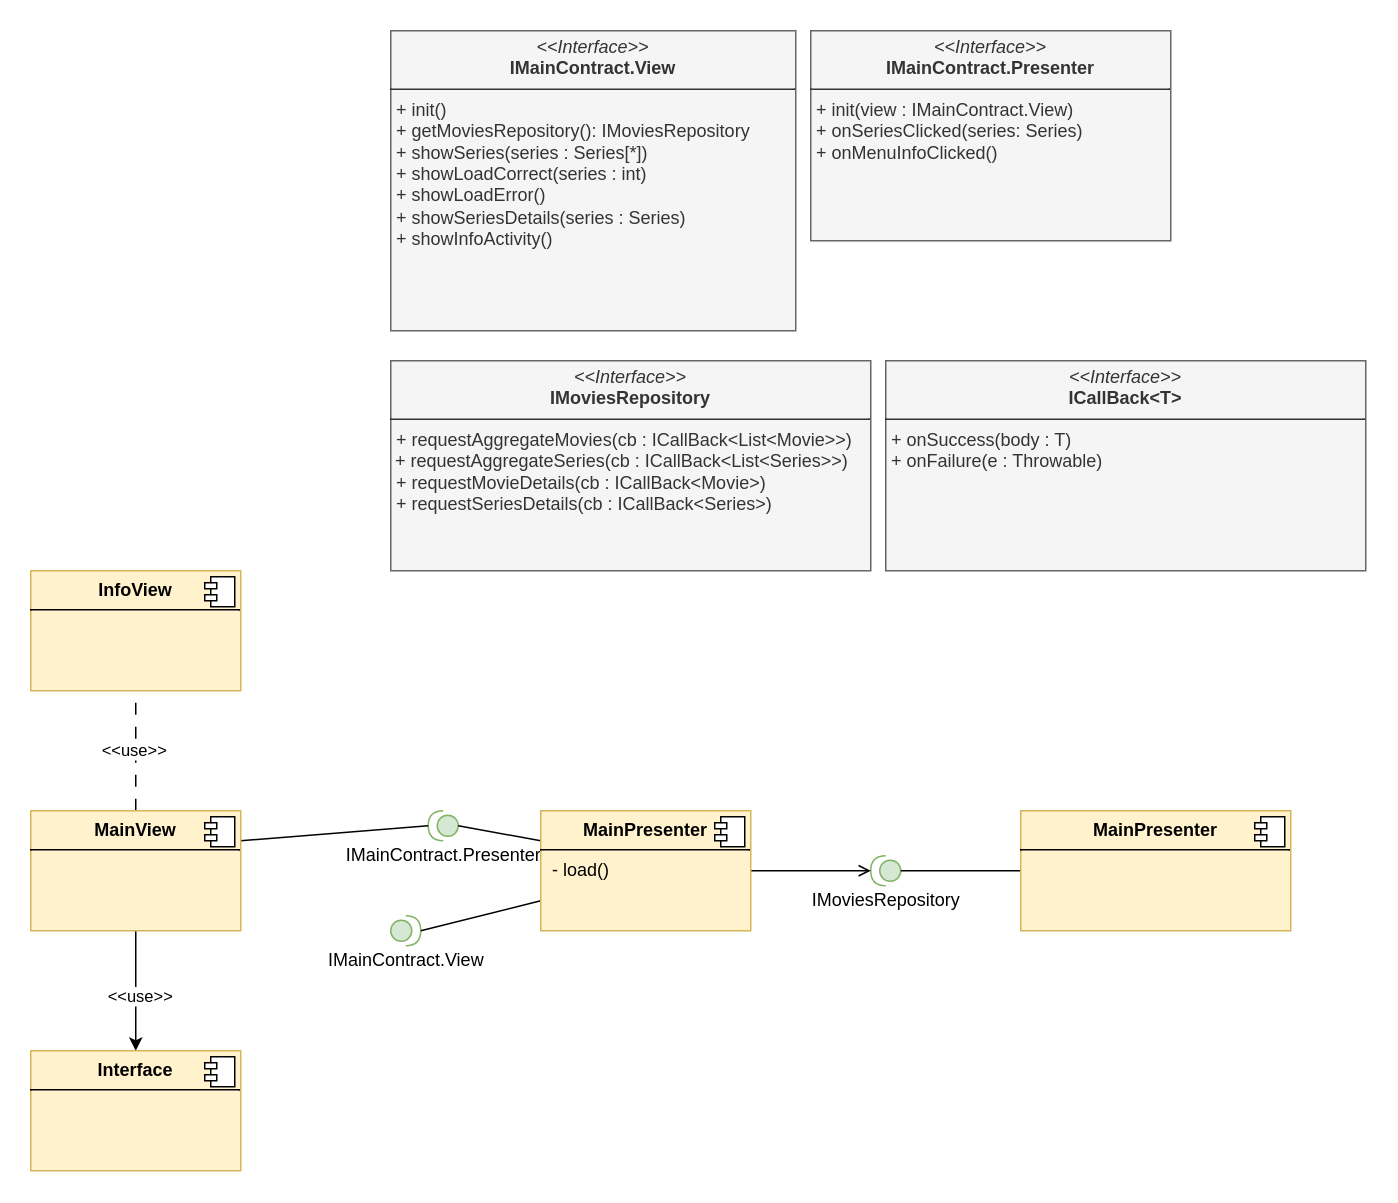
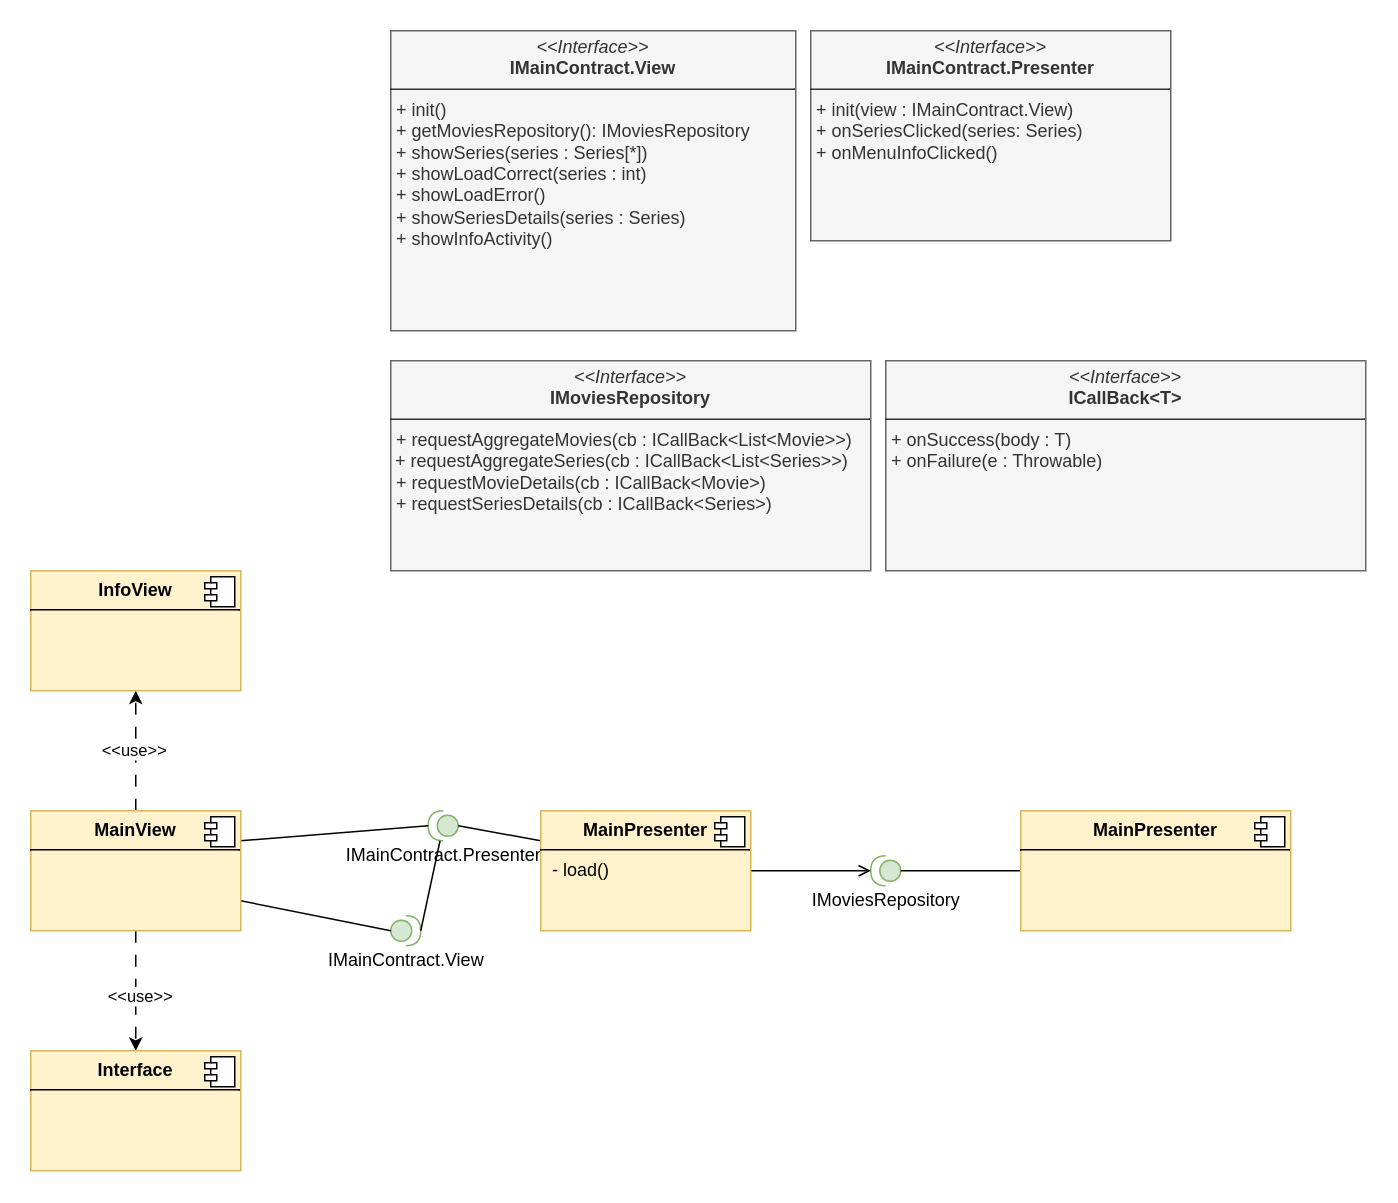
edge "InfoView" -- "MainView": arrowhead none -> classic
edge "MainView" -- "IMainContract.View": added
edge "MainPresenter - load()" -- "IMainContract.View": now "IMainContract.Presenter" -- "IMainContract.View"
edge "MainView" -> "Interface": style solid -> dashed
